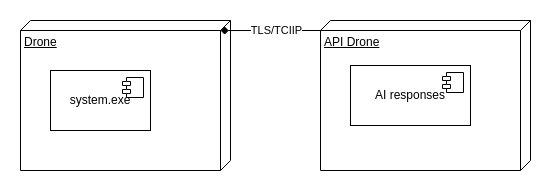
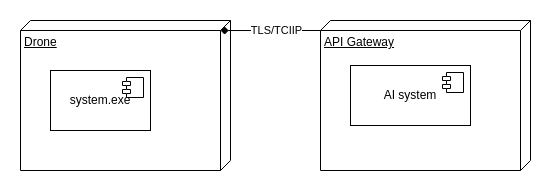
node "API Drone": label "API Drone" -> "API Gateway"
node "AI responses": label "AI responses" -> "AI system"
